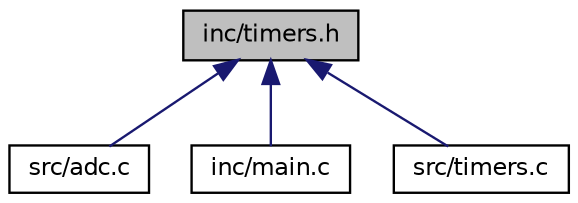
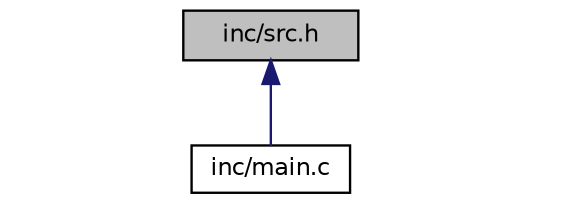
node "inc/timers.h": label "inc/timers.h" -> "inc/src.h"
node "src/adc.c": removed
node "src/timers.c": removed
